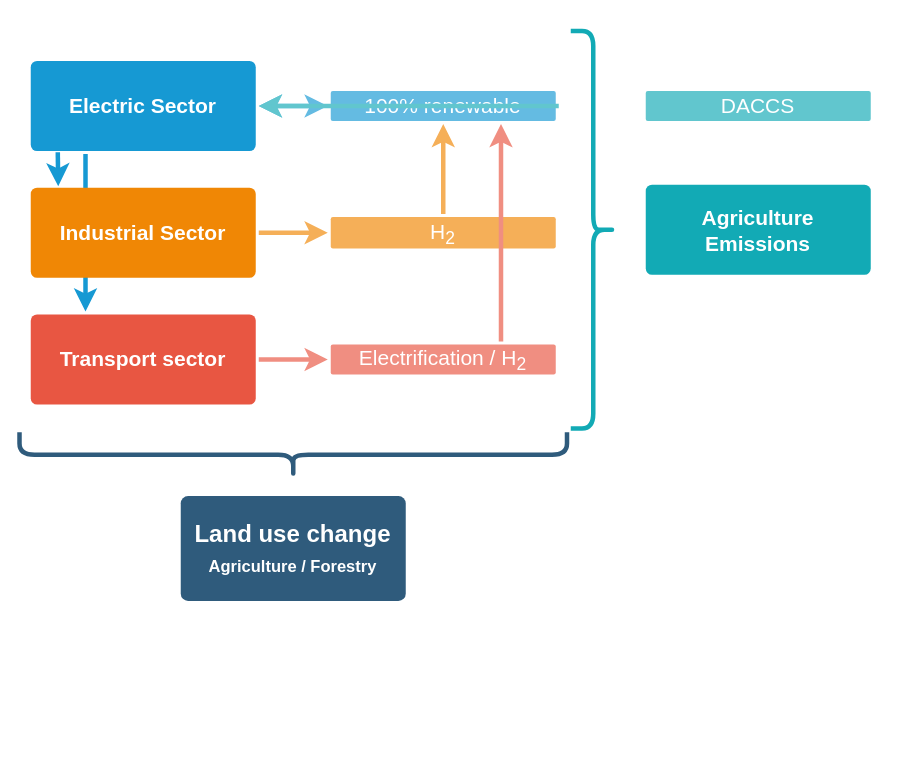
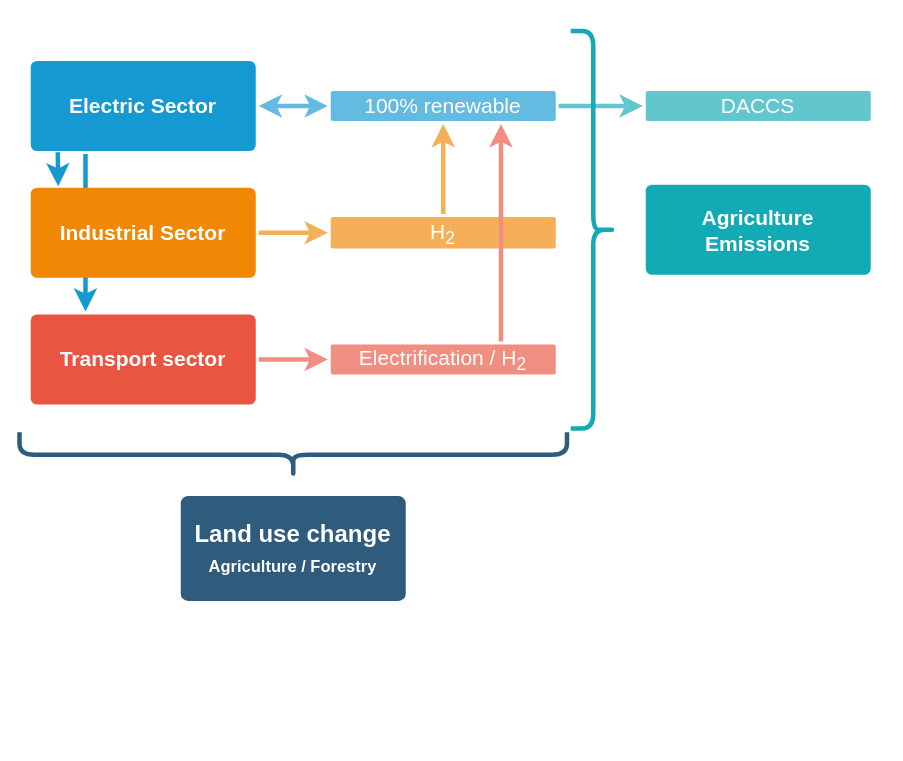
edge "100% renewable" -> "Electric Sector": now "100% renewable" -> "DACCS"
